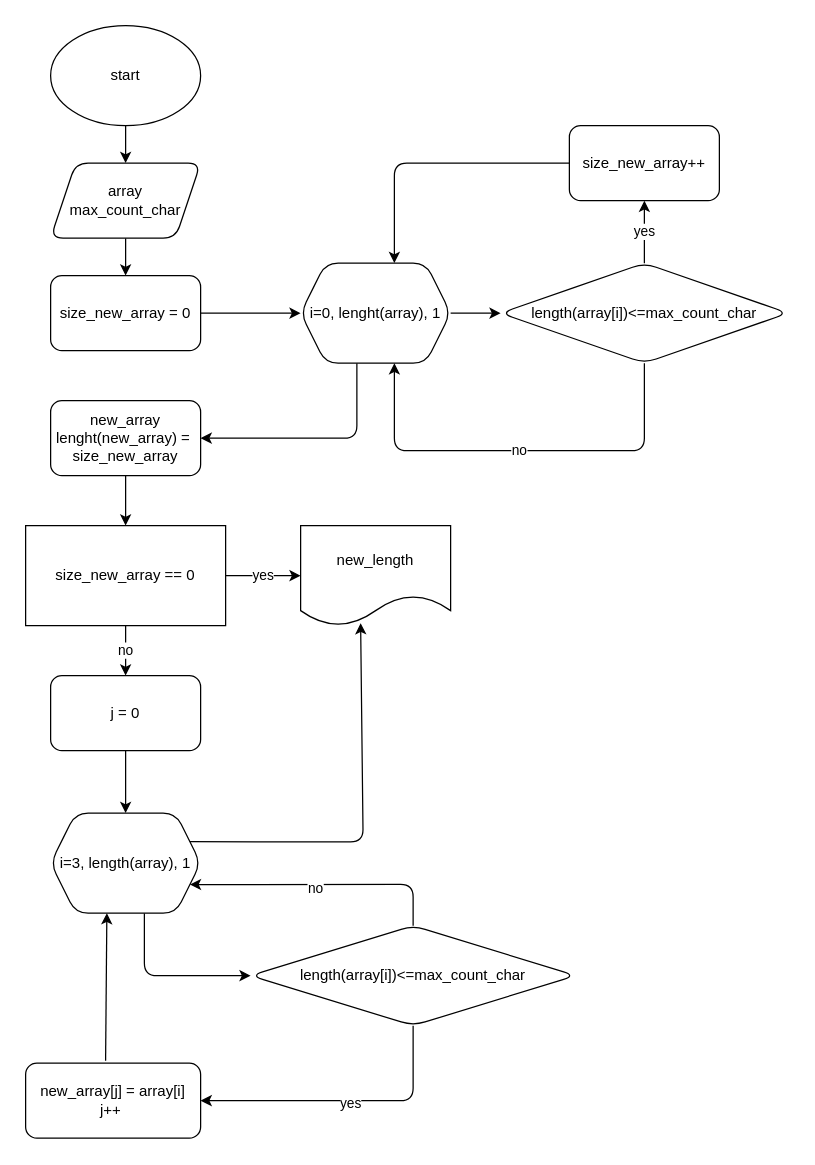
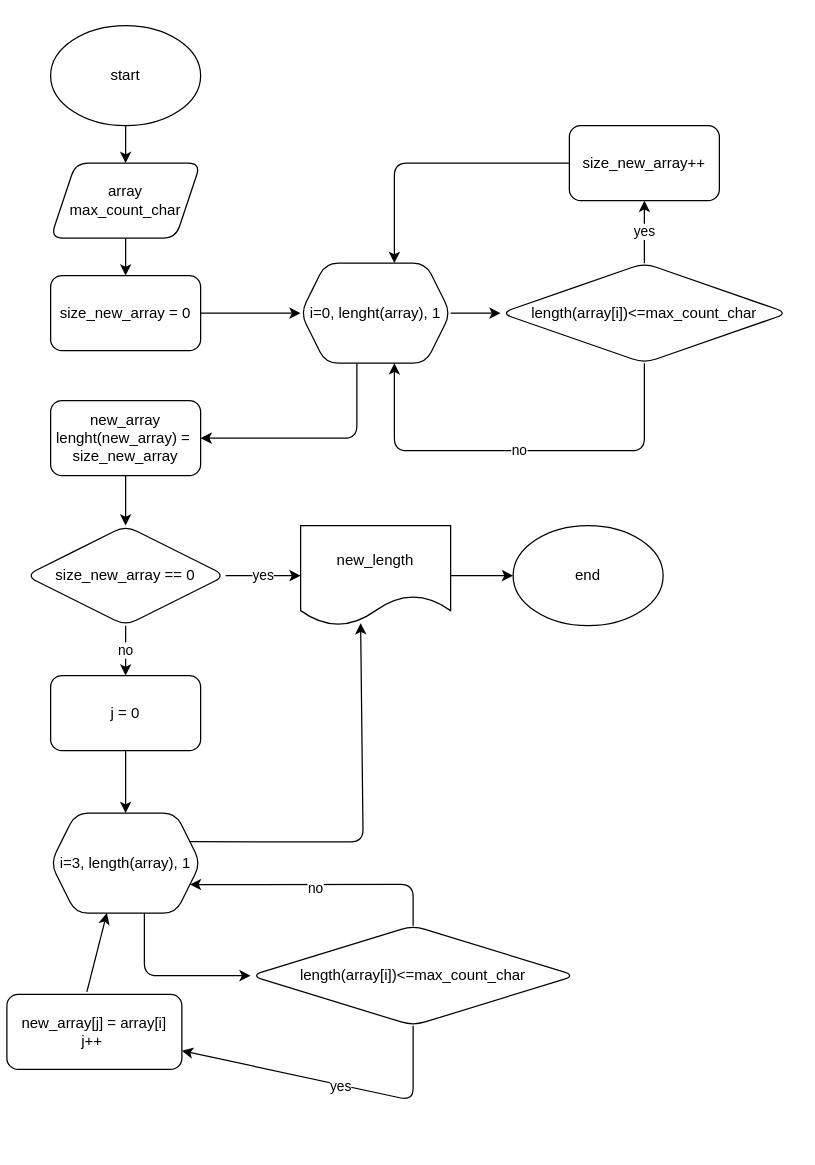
node "size_new_array == 0": shape rectangle -> diamond
edge "new_length" -> "end": added
node "end": added
node "new_array[j] = array[i] j++": moved (113, 1101) -> (94, 1032)
